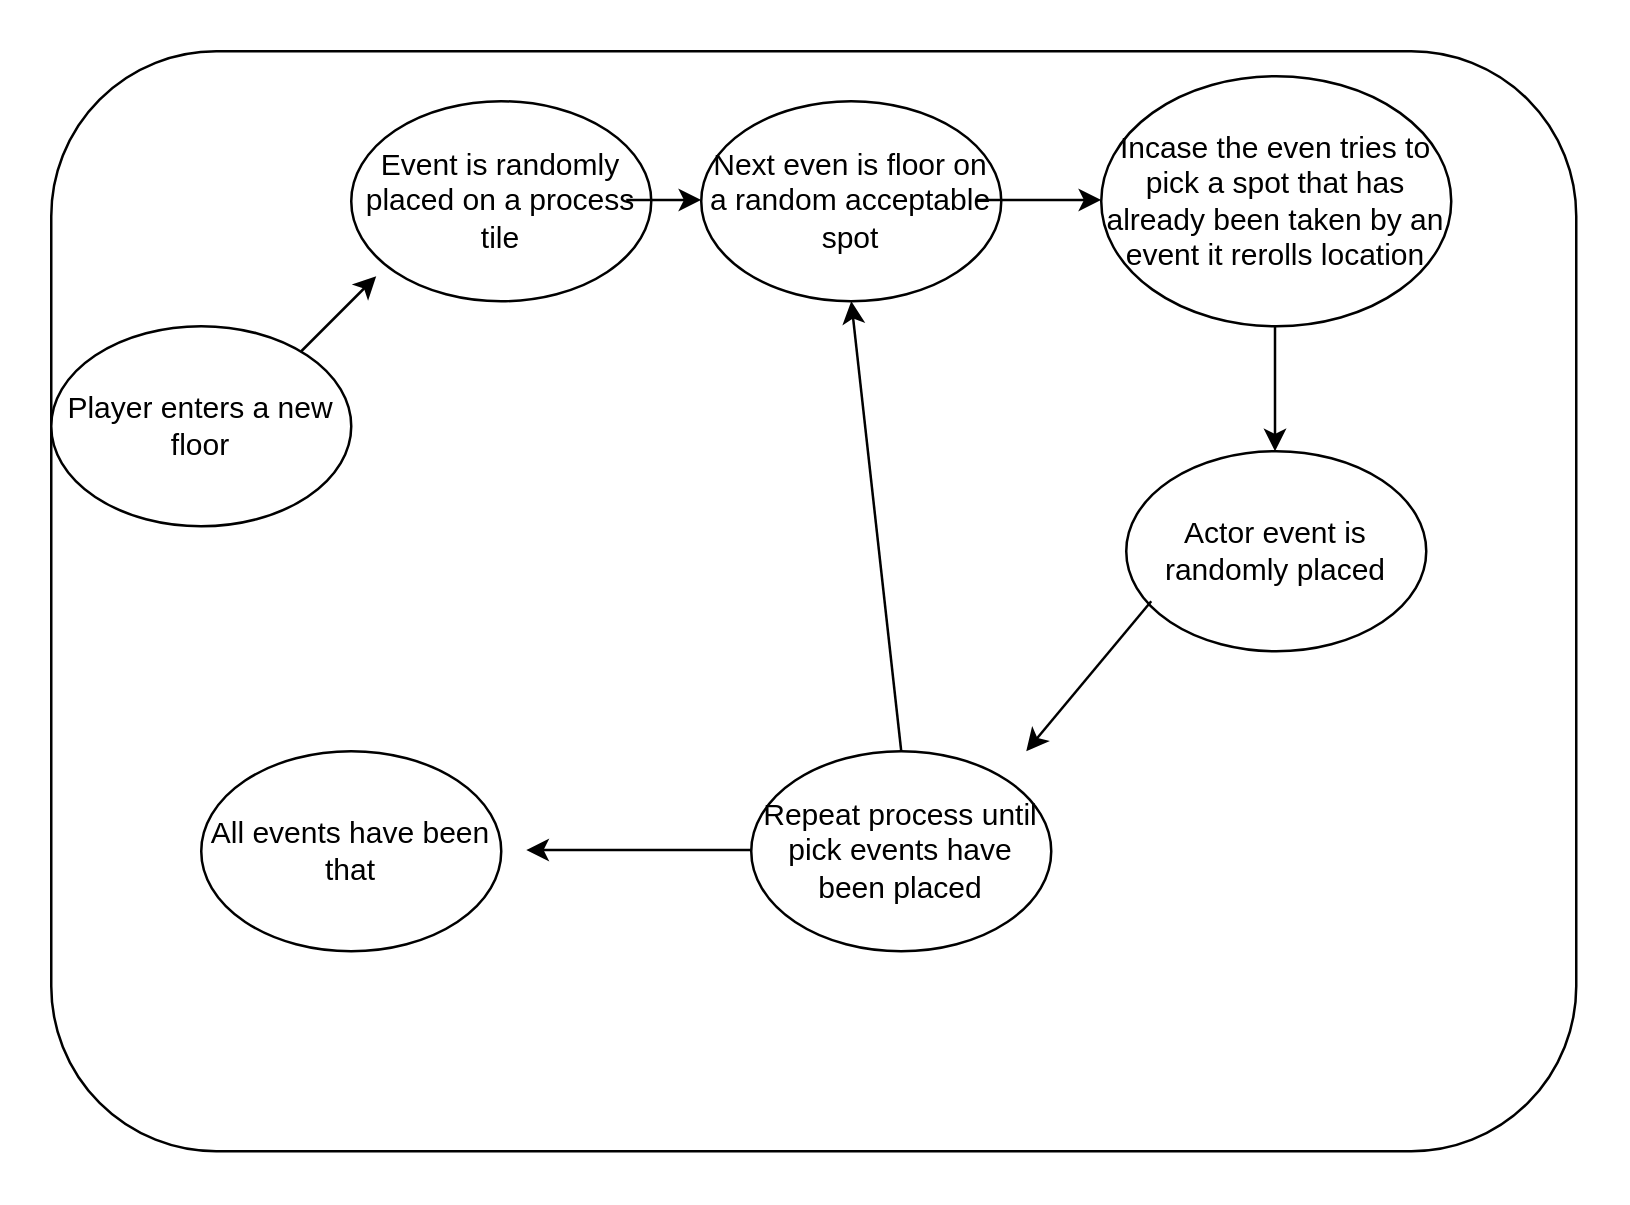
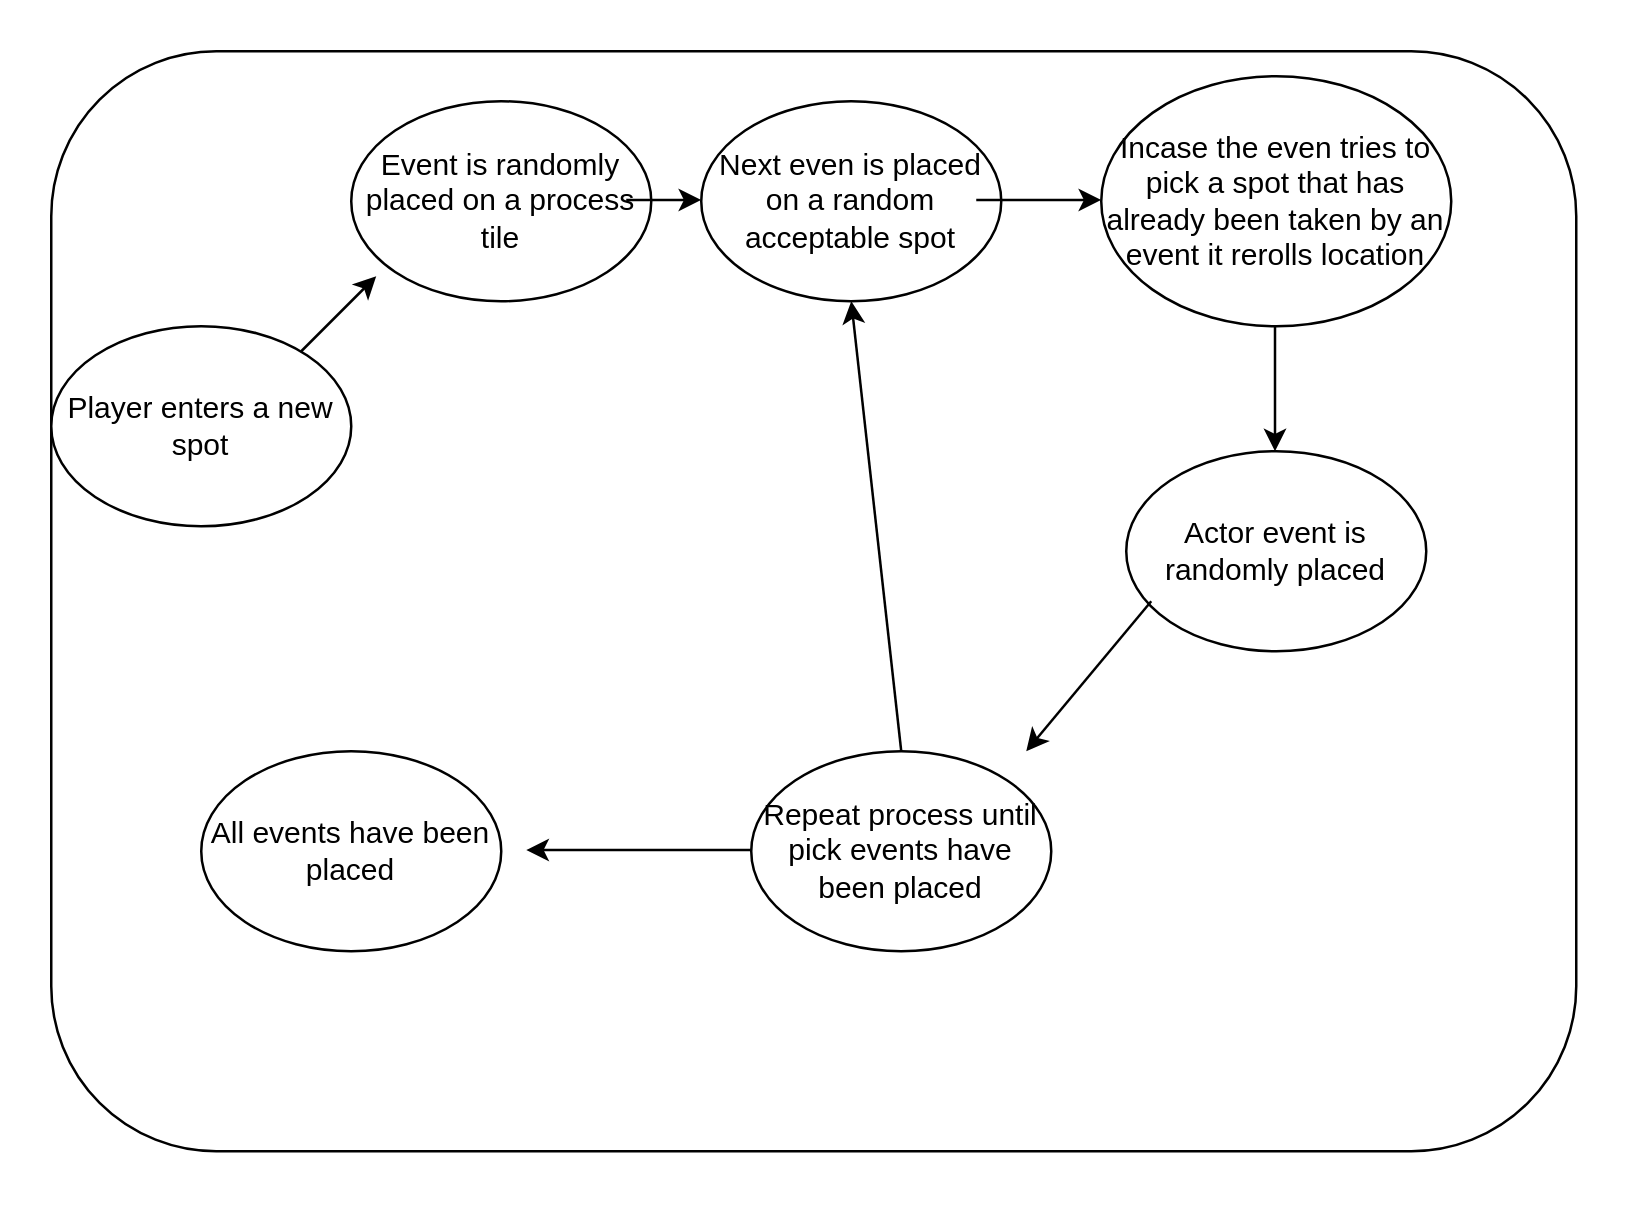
node "Next even is floor on a random acceptable spot": label "Next even is floor on a random acceptable spot" -> "Next even is placed on a random acceptable spot"
node "Player enters a new floor": label "Player enters a new floor" -> "Player enters a new spot"
node "All events have been that": label "All events have been that" -> "All events have been placed"
